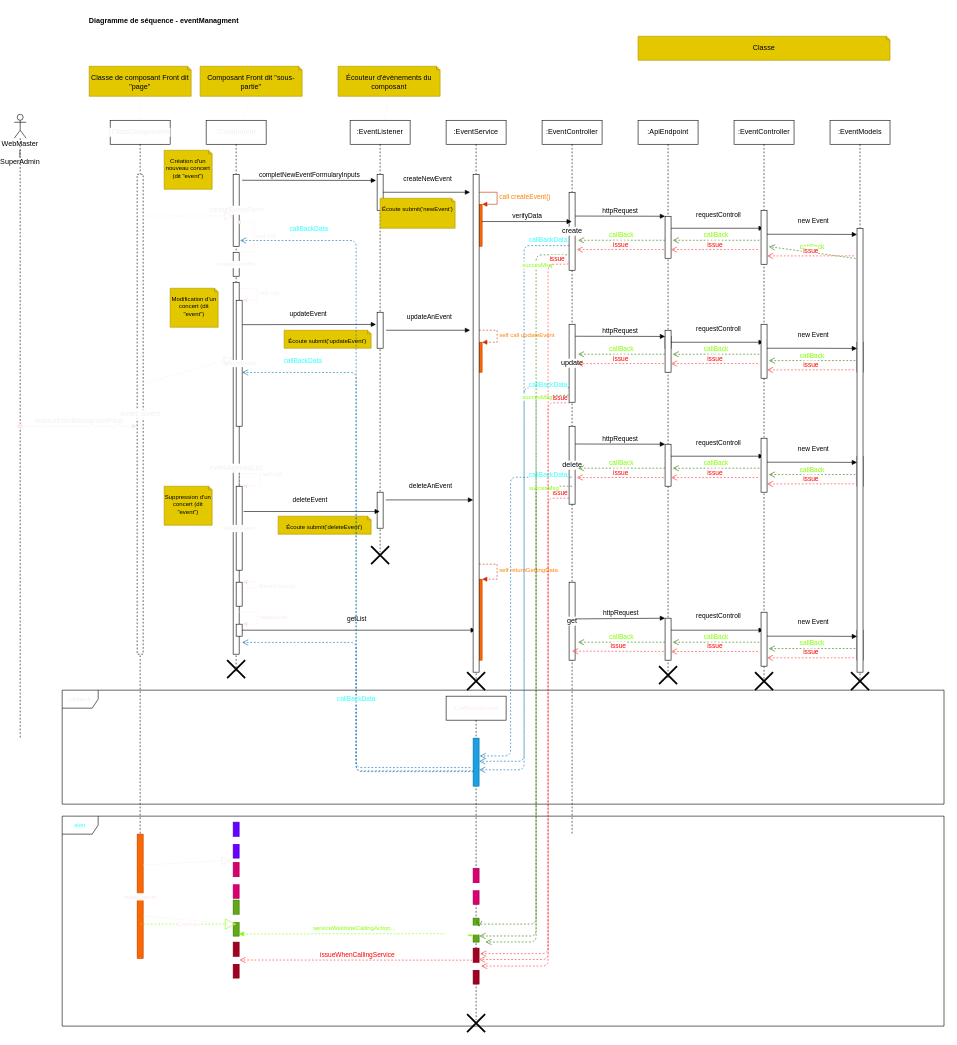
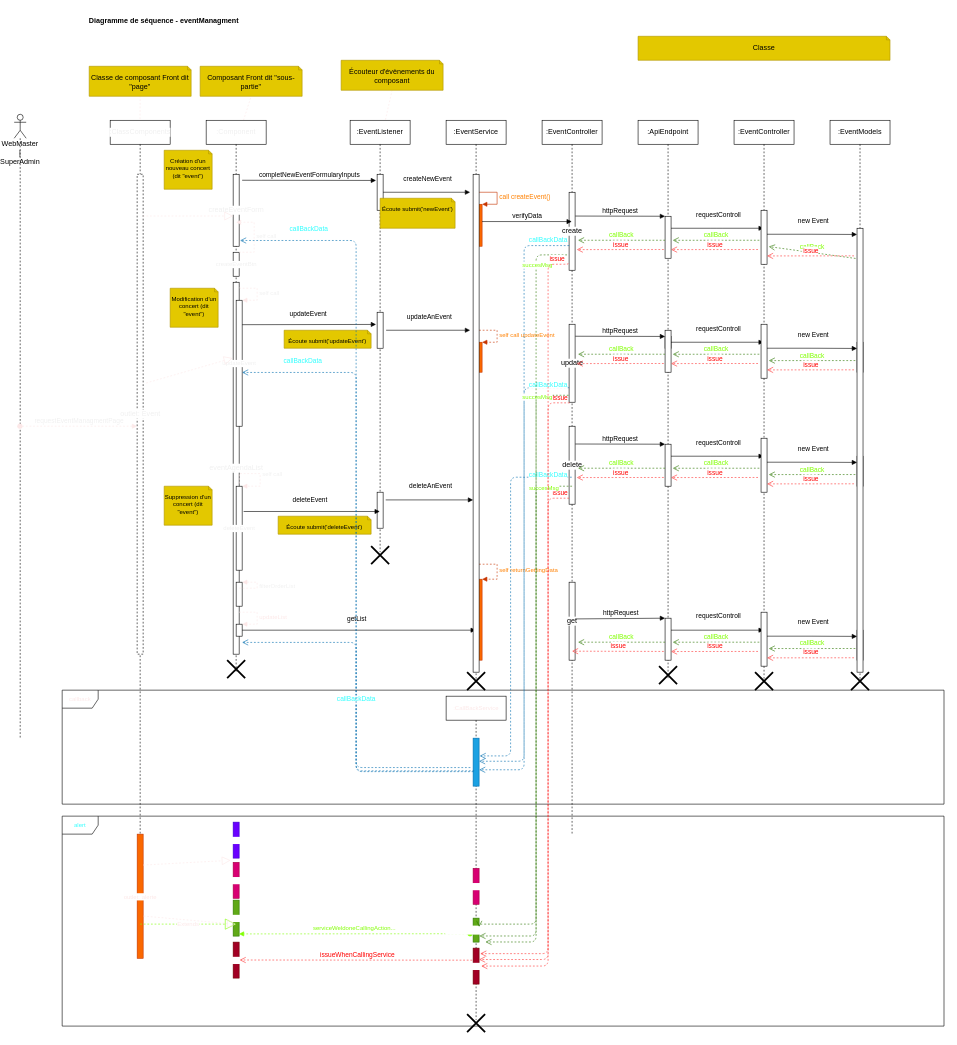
node "Écouteur d'évènements du composant": moved (389, 81) -> (392, 75)
